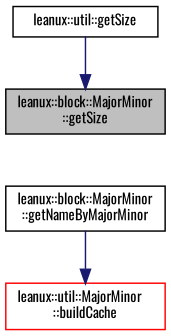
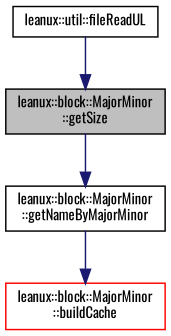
node "leanux::util::getSize": label "leanux::util::getSize" -> "leanux::util::fileReadUL"
edge "leanux::block::MajorMinor ::getSize" -> "leanux::block::MajorMinor ::getNameByMajorMinor": added
node "leanux::util::MajorMinor ::buildCache": label "leanux::util::MajorMinor ::buildCache" -> "leanux::block::MajorMinor ::buildCache"
